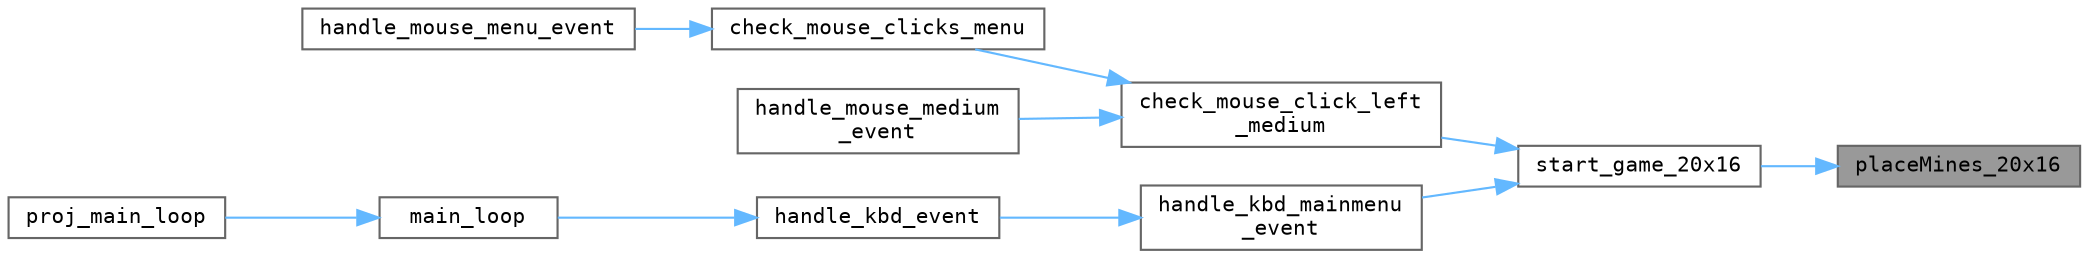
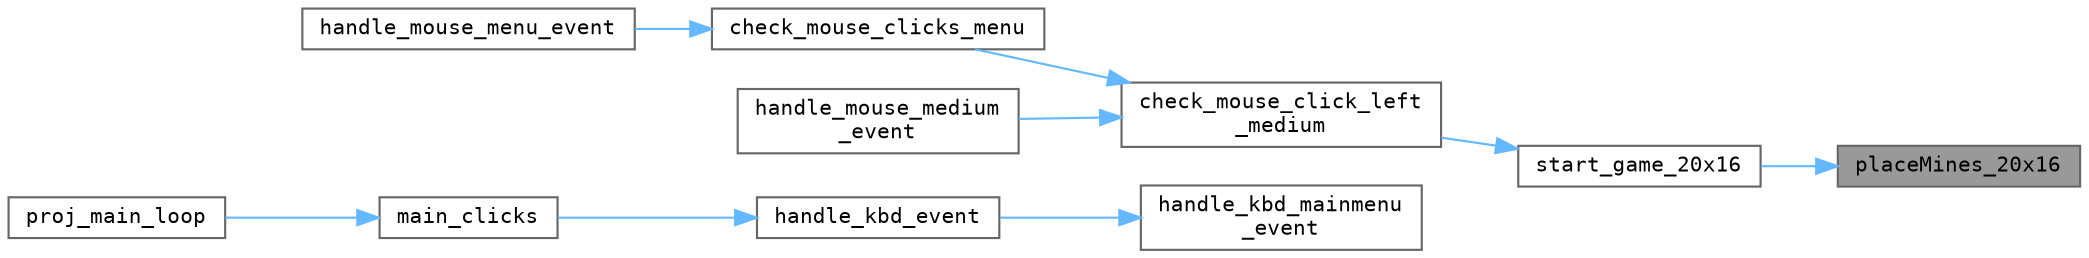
edge "handle_kbd_mainmenu _event" -> "start_game_20x16": removed
node "main_loop": label "main_loop" -> "main_clicks"
